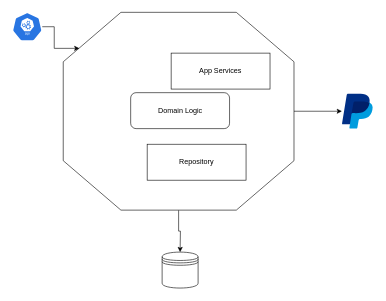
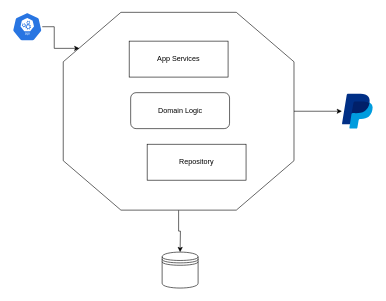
node "App Services": moved (221, 71) -> (179, 59)
